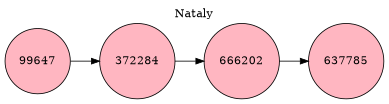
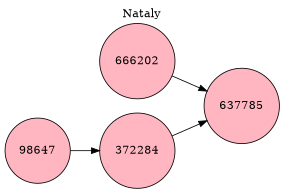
node "99647": label "99647" -> "98647"
edge "372284" -> "666202": now "372284" -> "637785"
